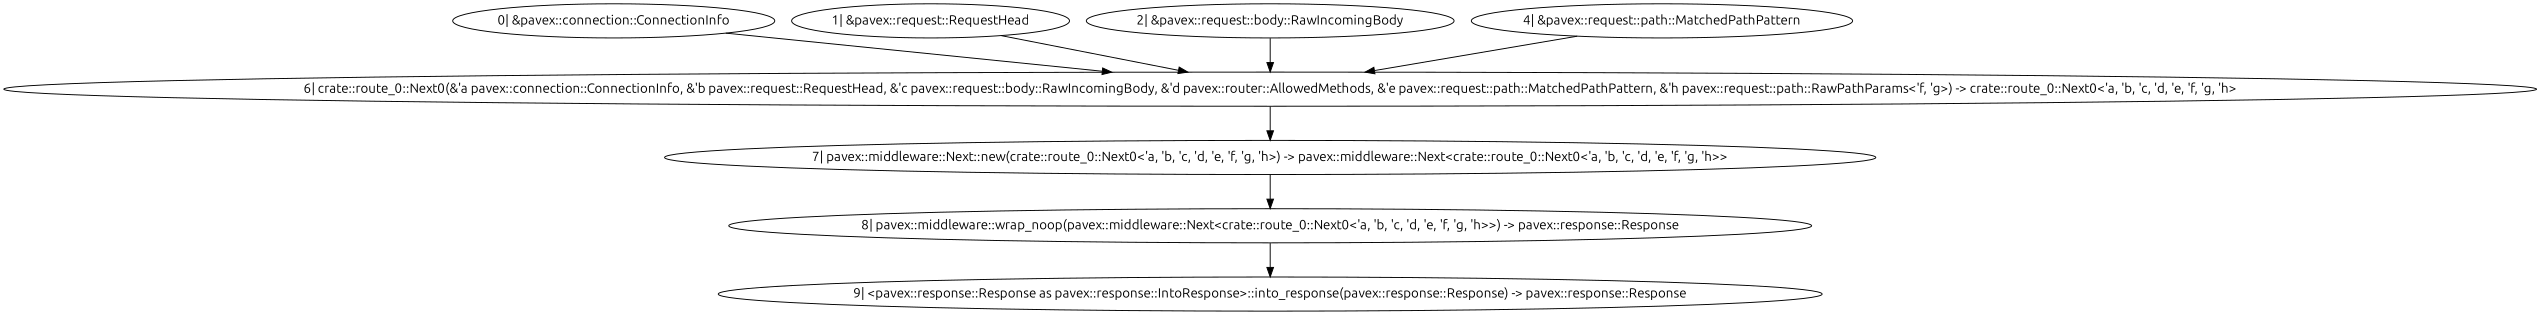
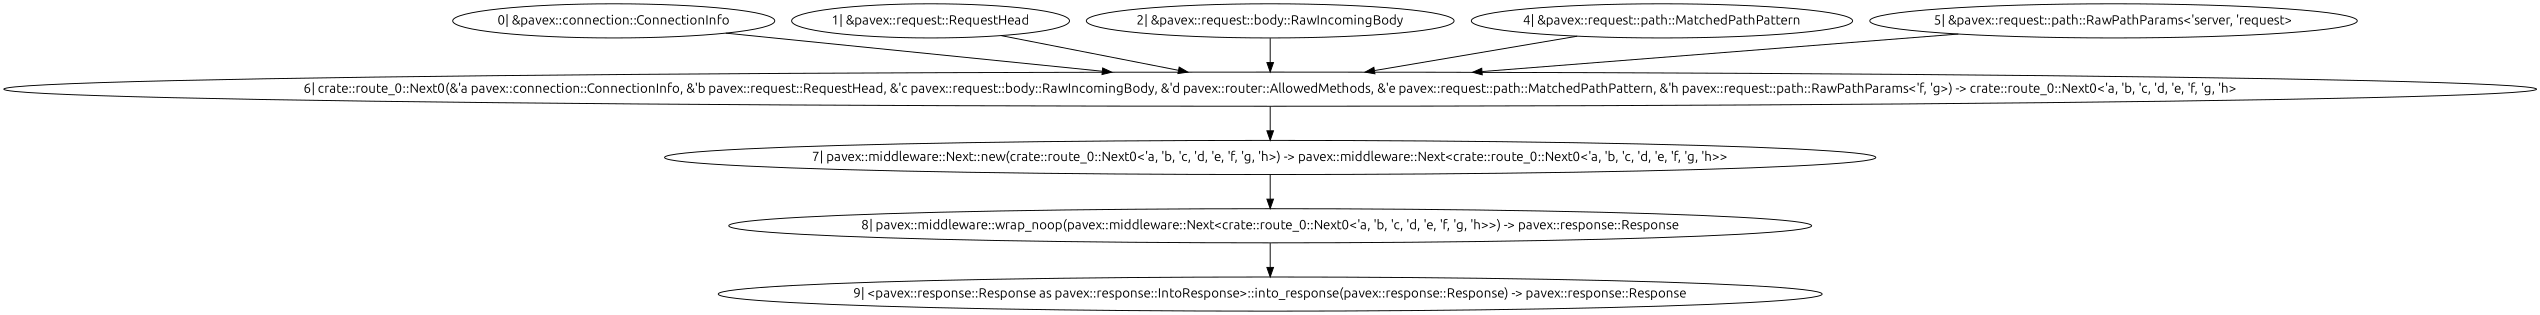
node "5| &pavex::request::path::RawPathParams<'server, 'request>": added
